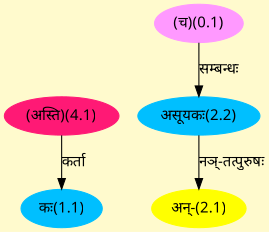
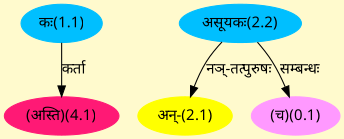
edge "(च)(0.1)" -> "असूयकः(2.2)": reversed
edge "(अस्ति)(4.1)" -> "कः(1.1)": reversed
